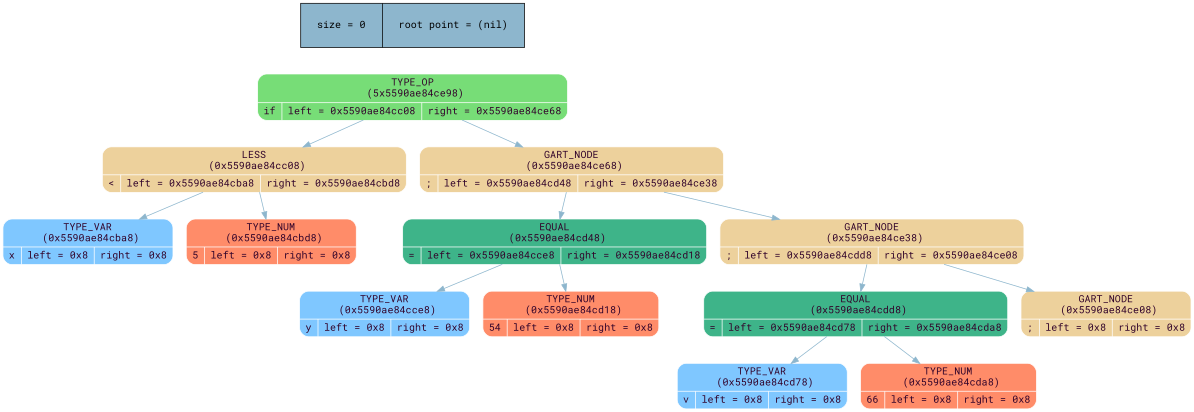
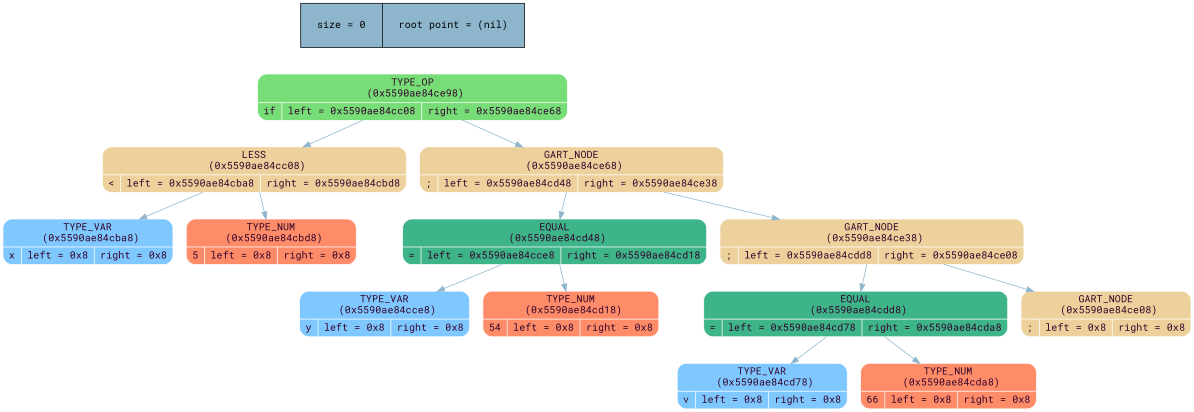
node "TYPE_OP": text "(5x5590ae84ce98)" -> "(0x5590ae84ce98)"
